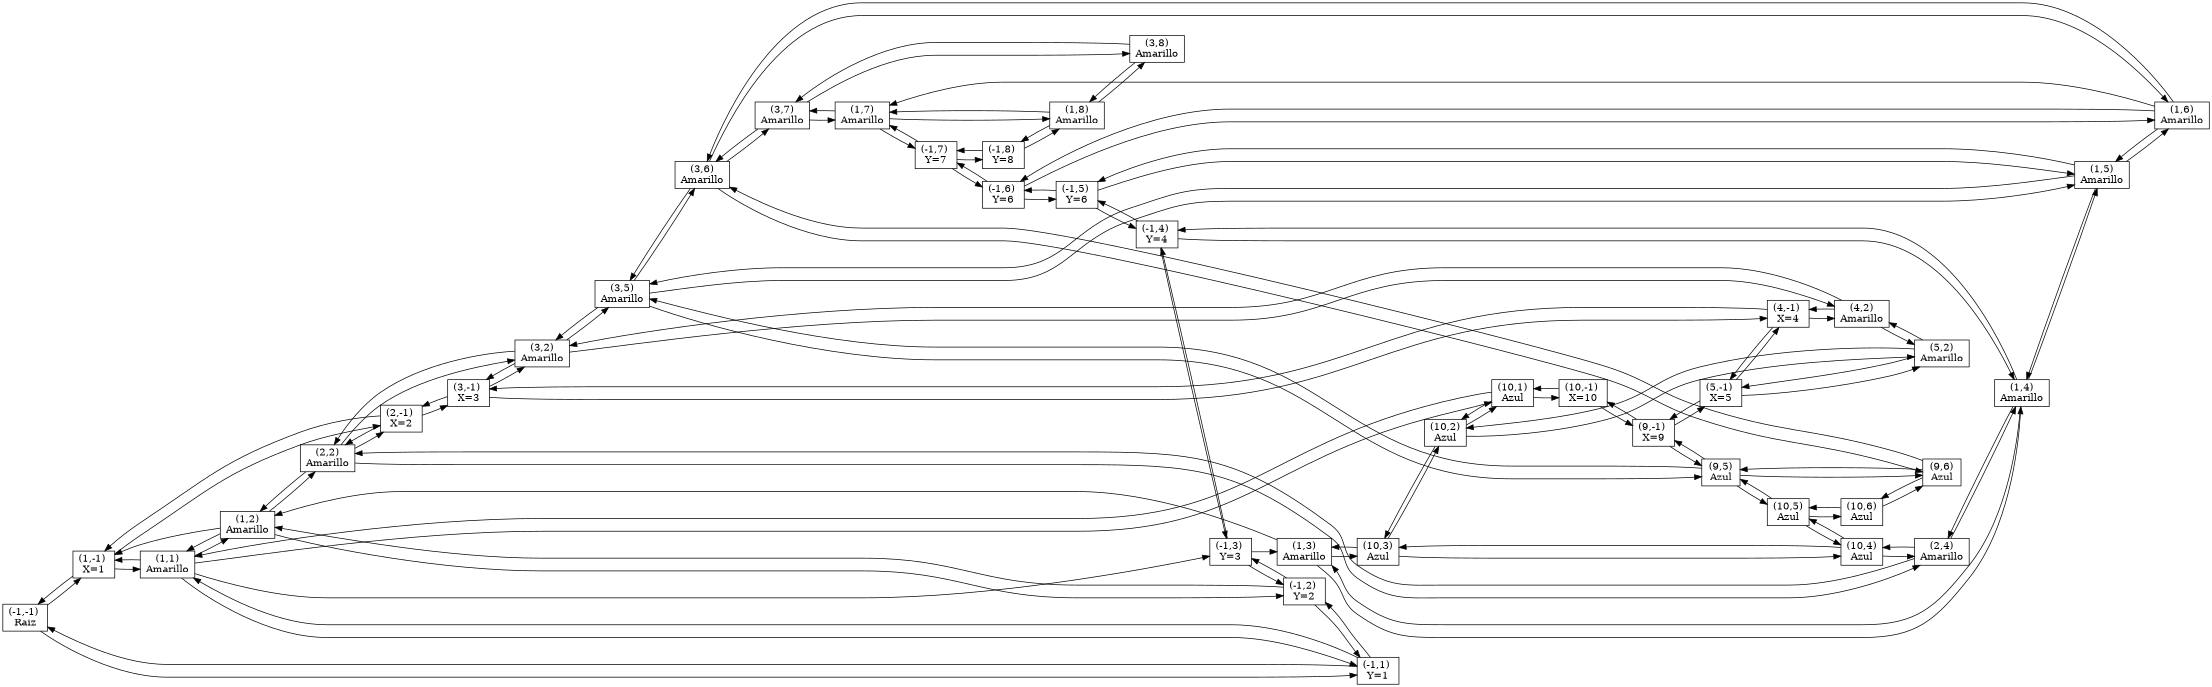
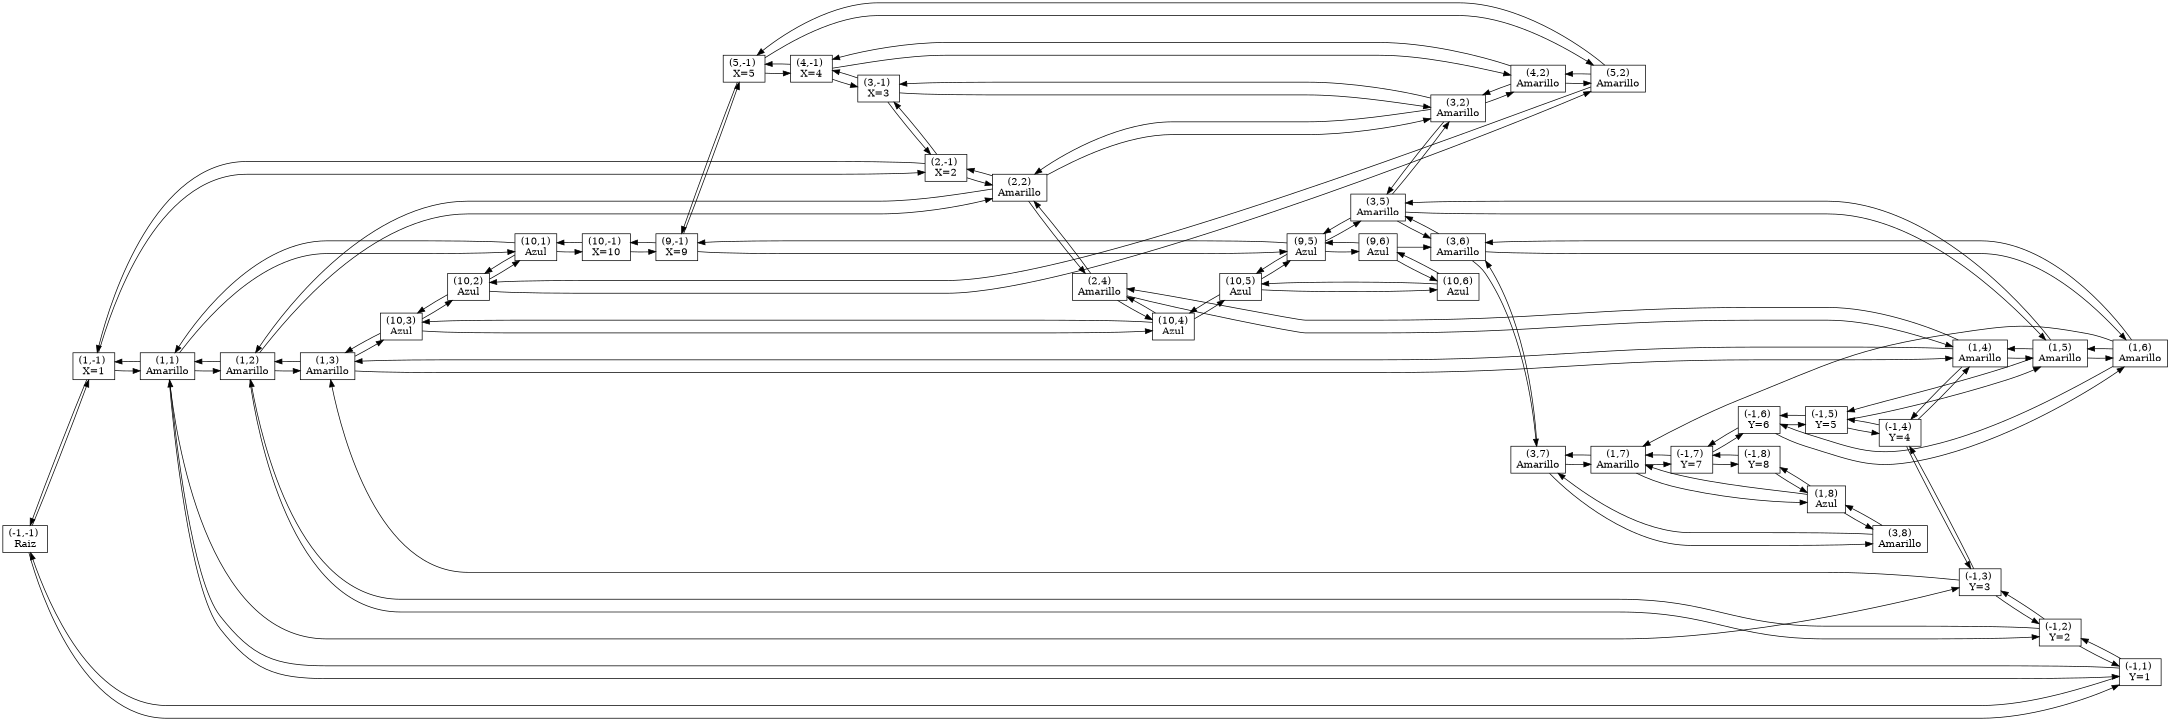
node "(1,8) Amarillo": label "(1,8) Amarillo" -> "(1,8) Azul"
node "(-1,5) Y=6": label "(-1,5) Y=6" -> "(-1,5) Y=5"
edge "(3,6) Amarillo" -> "(9,6) Azul": removed
edge "(1,2) Amarillo" -> "(1,-1) X=1": now "(1,2) Amarillo" -> "(1,3) Amarillo"
